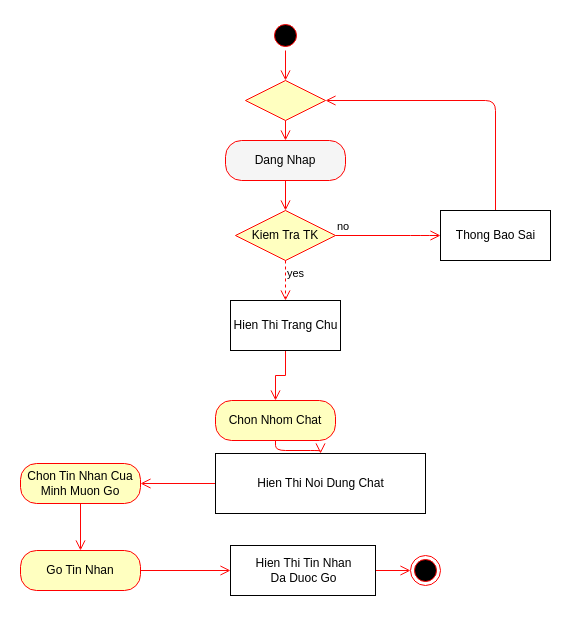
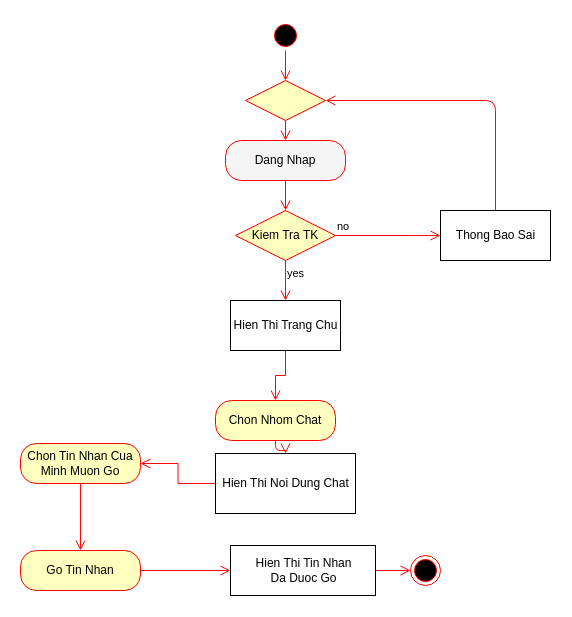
edge "Kiem Tra TK" -> "Hien Thi Trang Chu": style dashed -> solid
node "Chon Tin Nhan Cua Minh Muon Go": moved (81, 484) -> (81, 464)
node "Hien Thi Noi Dung Chat": size 210x60 -> 140x60
